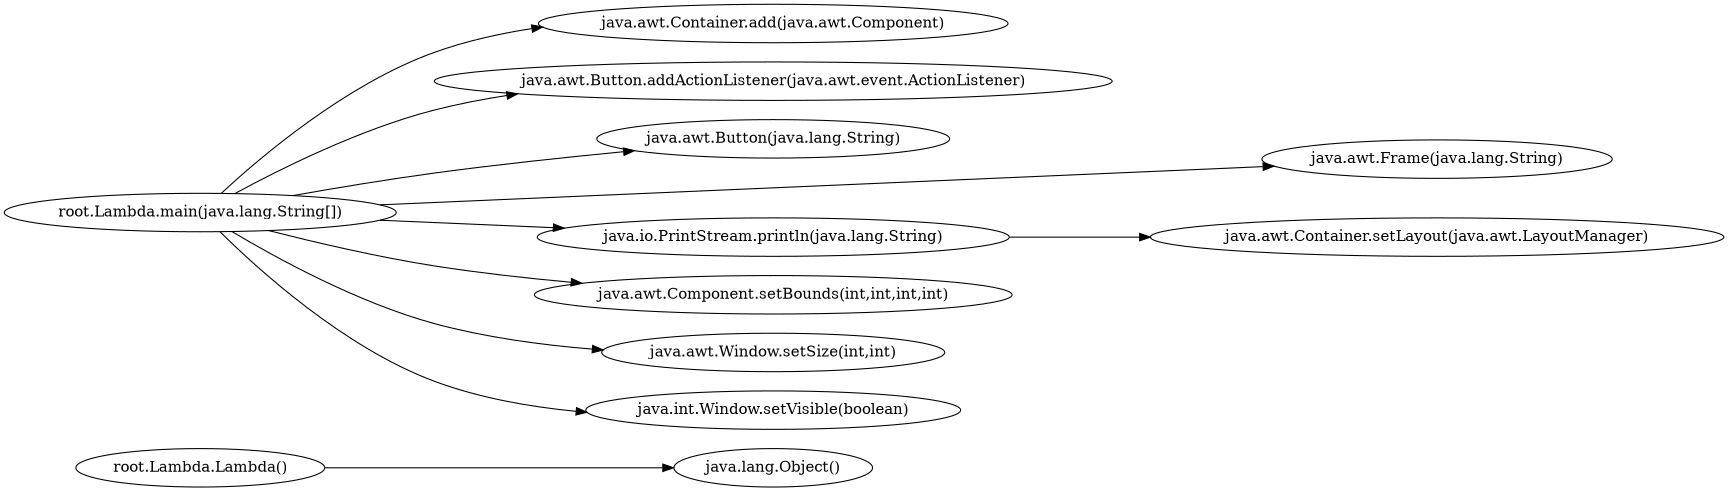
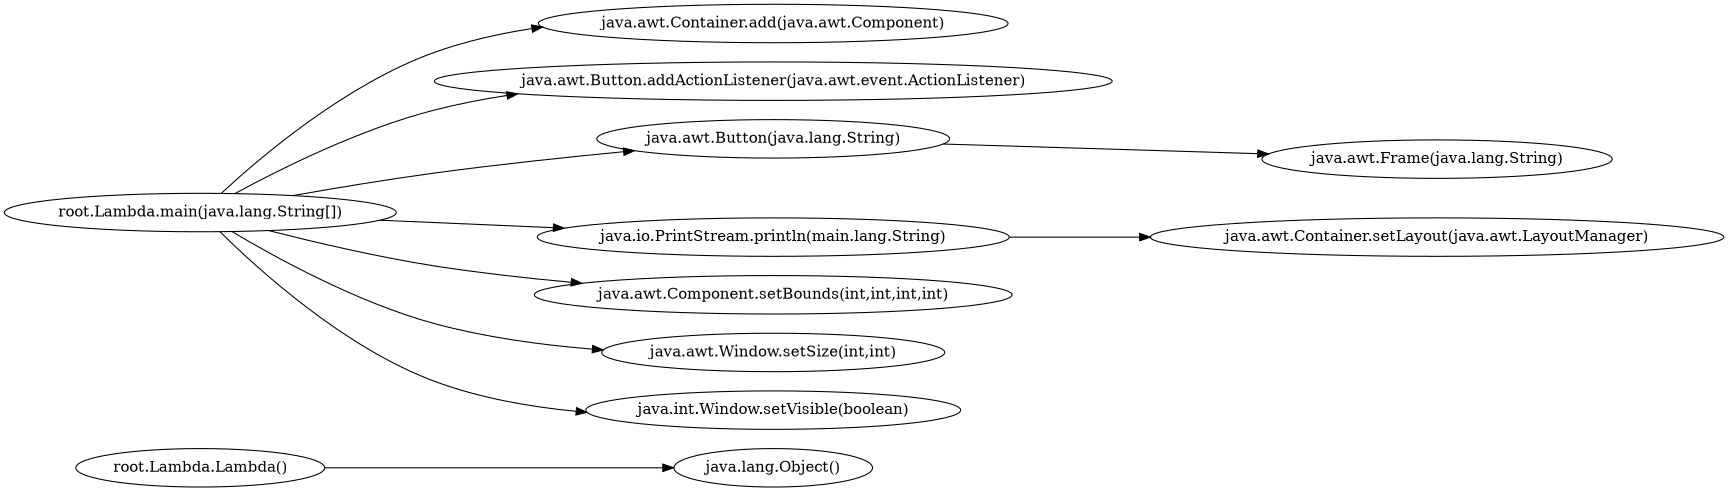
edge "root.Lambda.main(java.lang.String[])" -> "java.awt.Frame(java.lang.String)": now "java.awt.Button(java.lang.String)" -> "java.awt.Frame(java.lang.String)"
node "java.io.PrintStream.println(java.lang.String)": label "java.io.PrintStream.println(java.lang.String)" -> "java.io.PrintStream.println(main.lang.String)"
